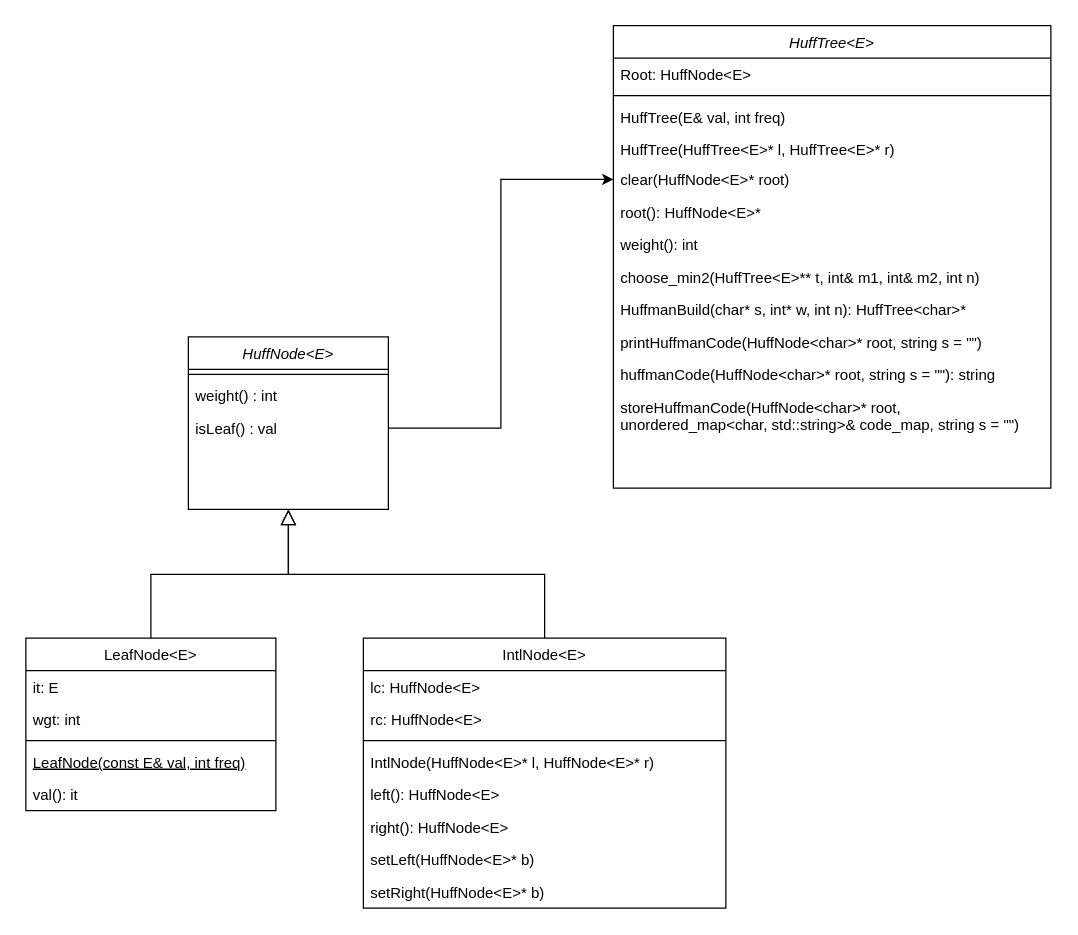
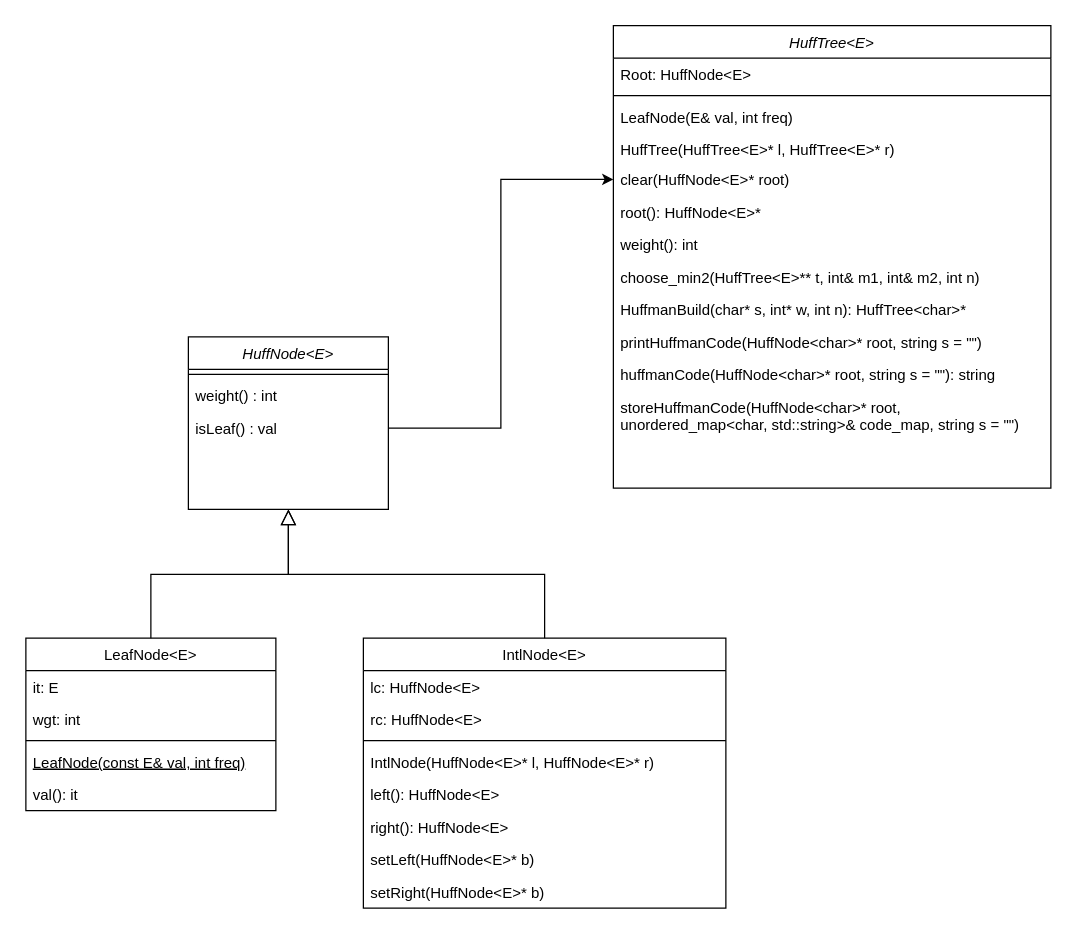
node "HuffTree(E& val, int freq)": label "HuffTree(E& val, int freq)" -> "LeafNode(E& val, int freq)"
